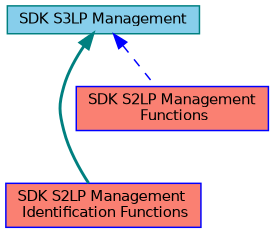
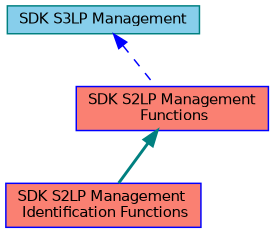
edge "SDK S2LP Management Identification Functions" -> "SDK S3LP Management": now "SDK S2LP Management Identification Functions" -> "SDK S2LP Management Functions"
